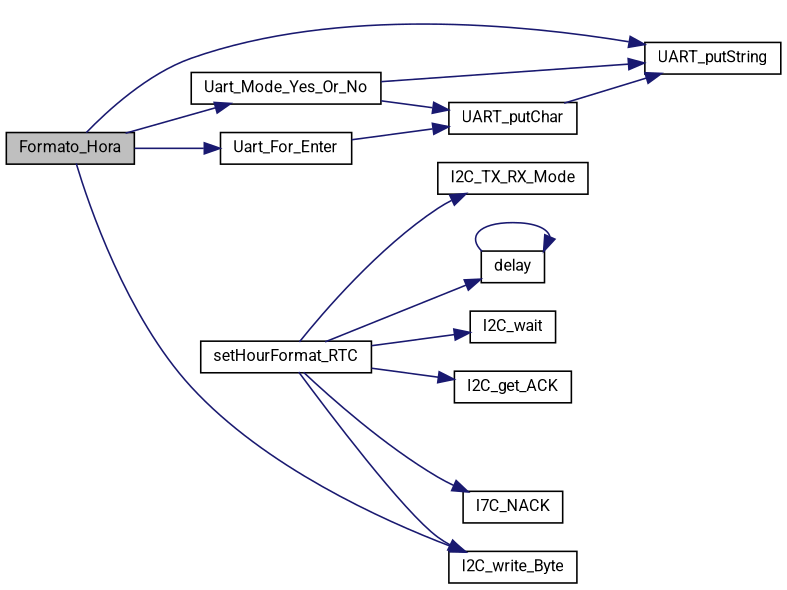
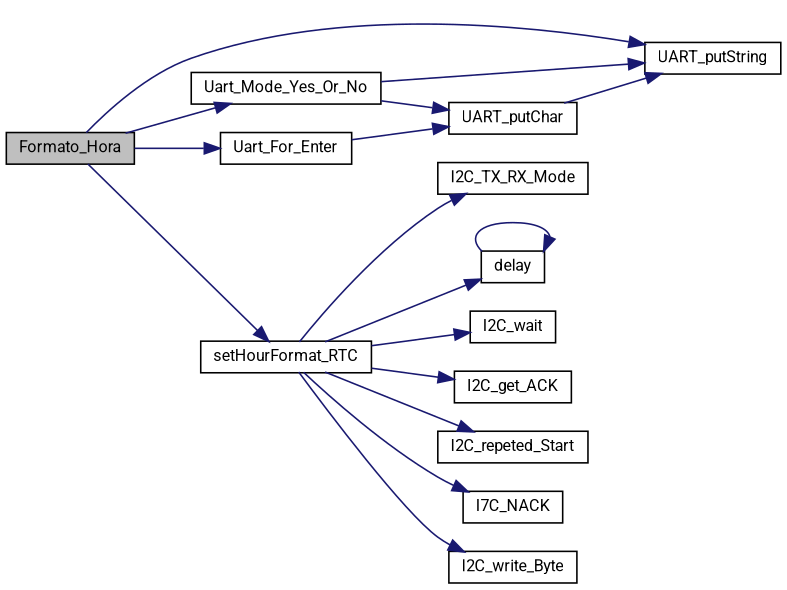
edge "Formato_Hora" -> "I2C_write_Byte": now "Formato_Hora" -> "setHourFormat_RTC"
node "I2C_repeted_Start": added
